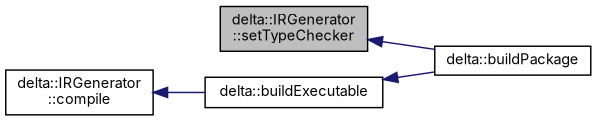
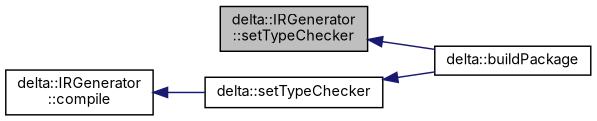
node "delta::buildExecutable": label "delta::buildExecutable" -> "delta::setTypeChecker"
